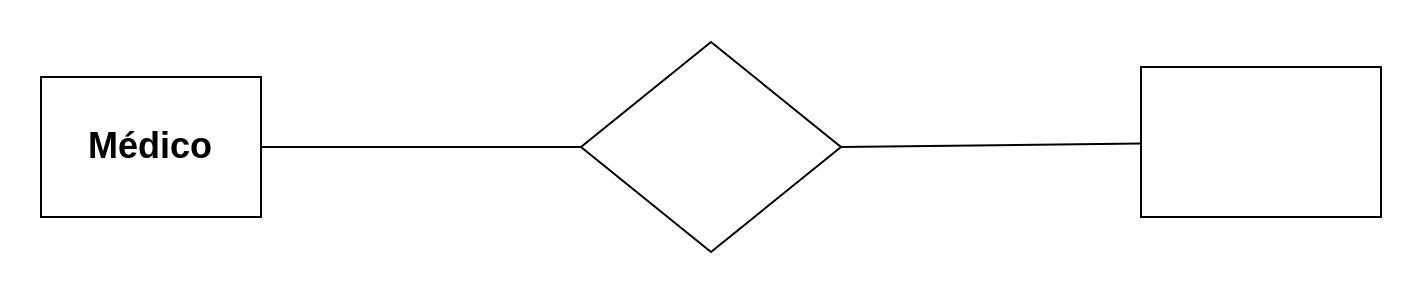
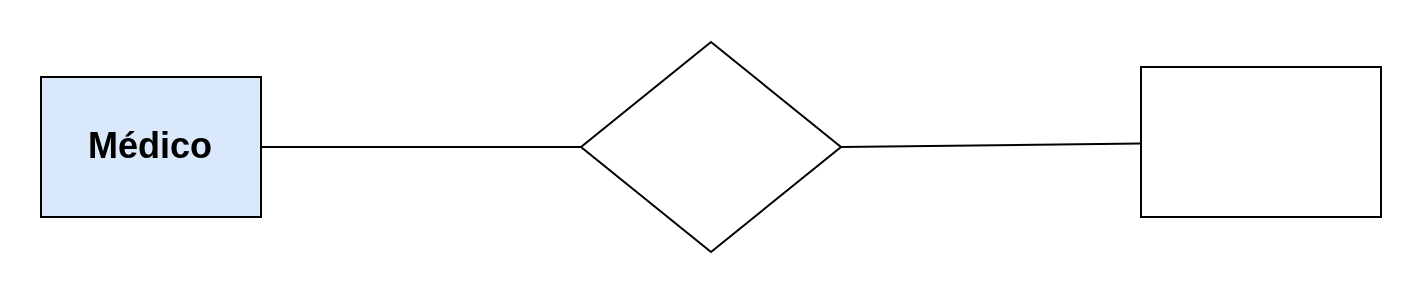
node "Médico": fillcolor #ffffff -> #dae8fc
